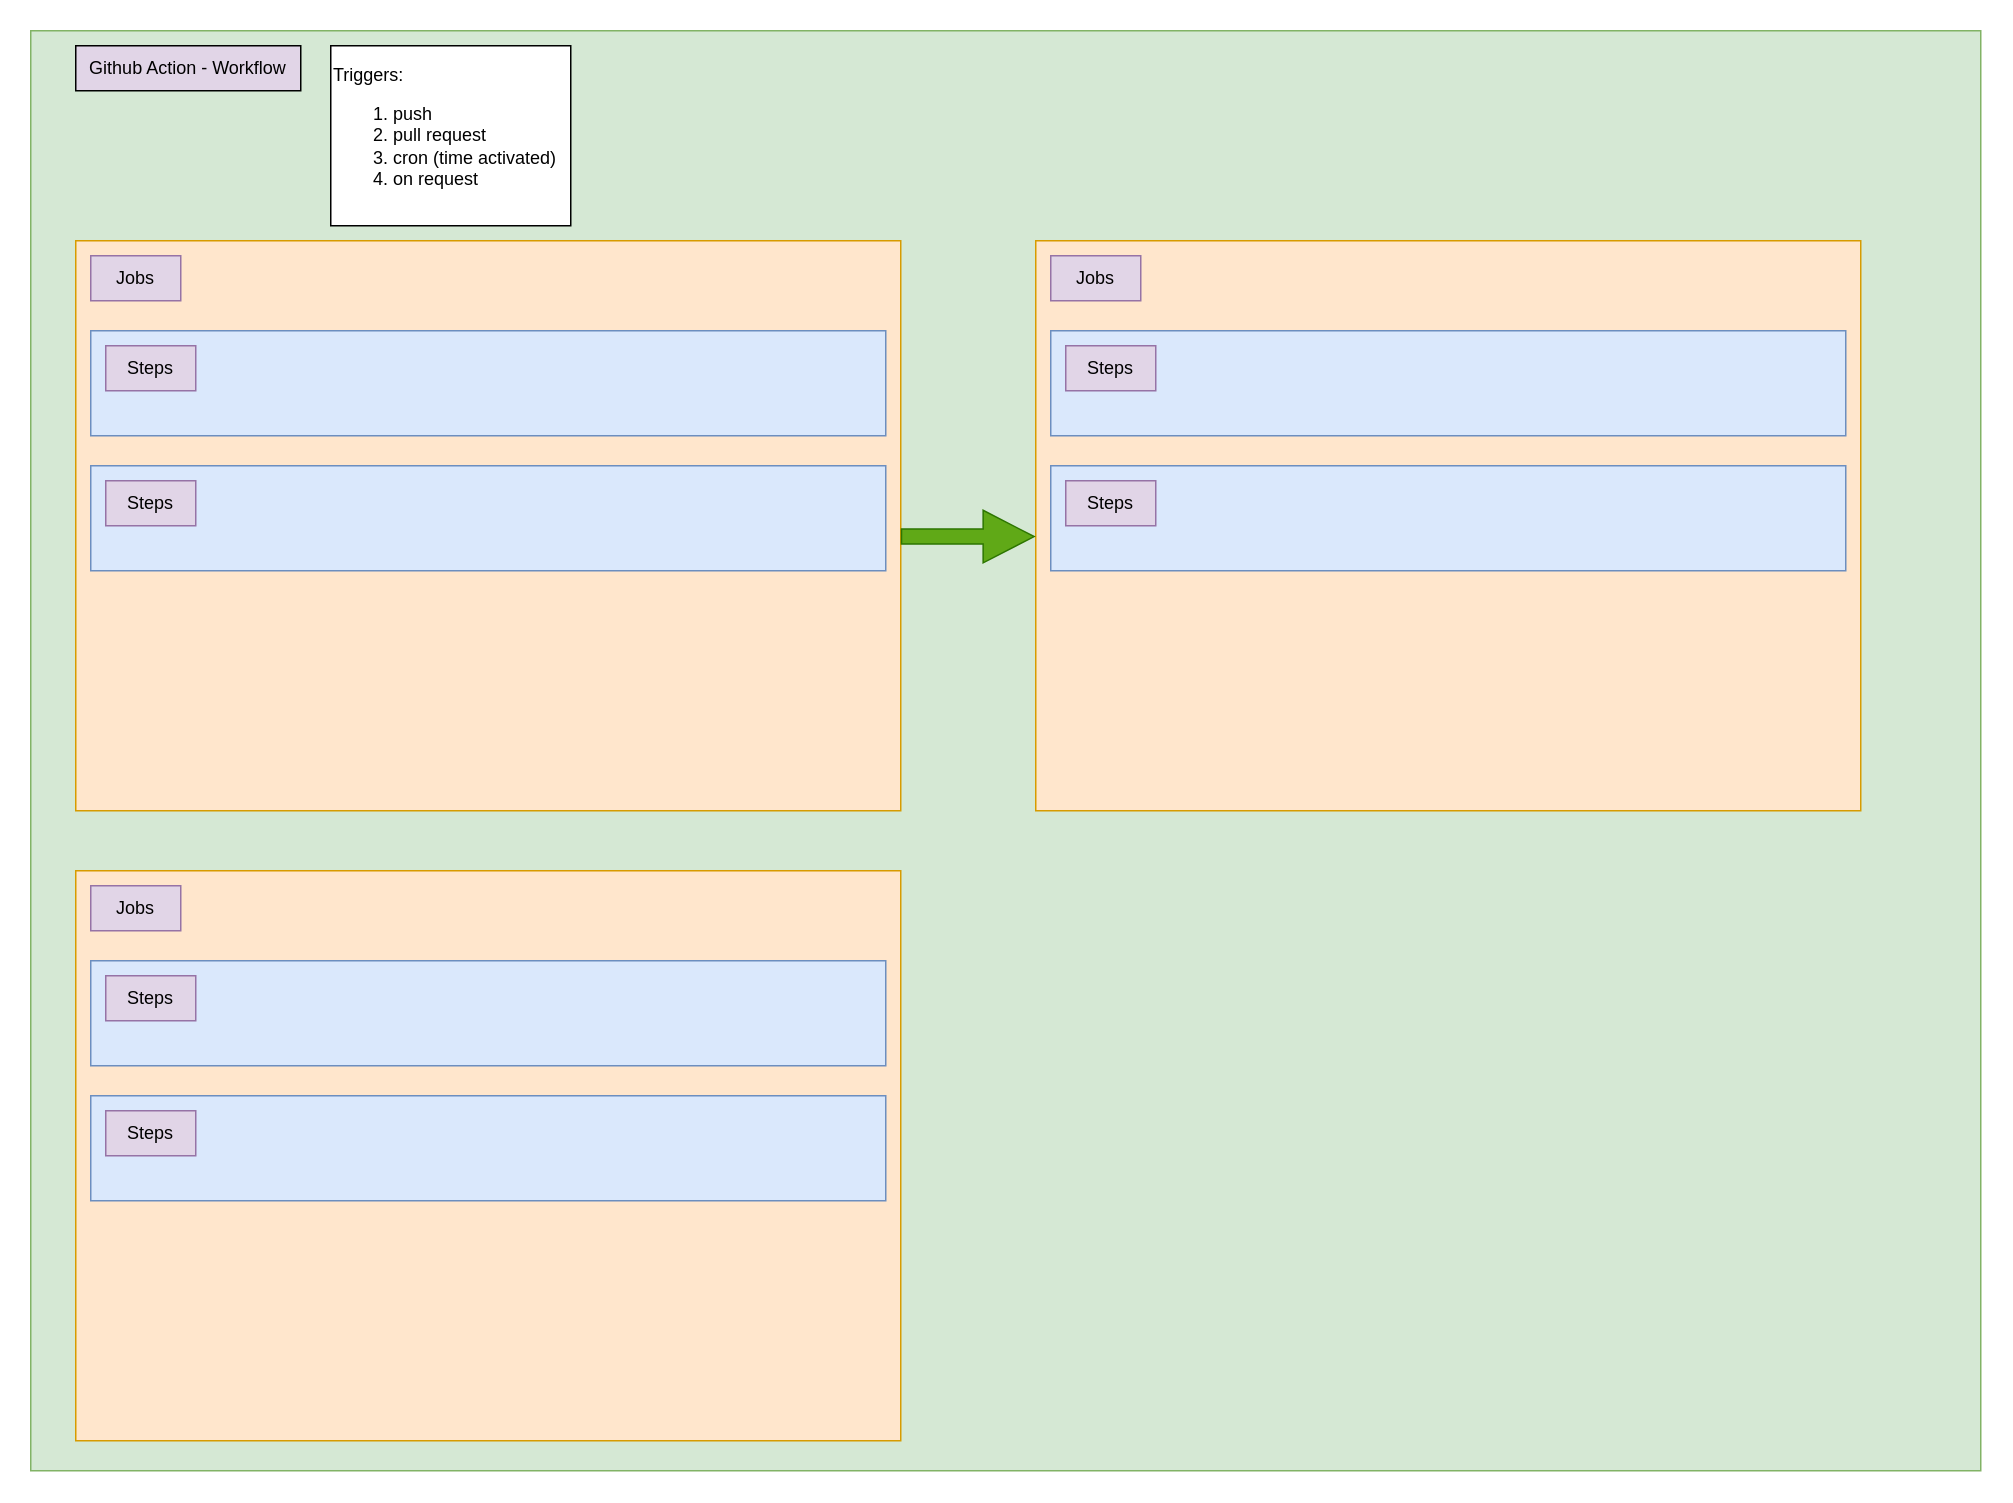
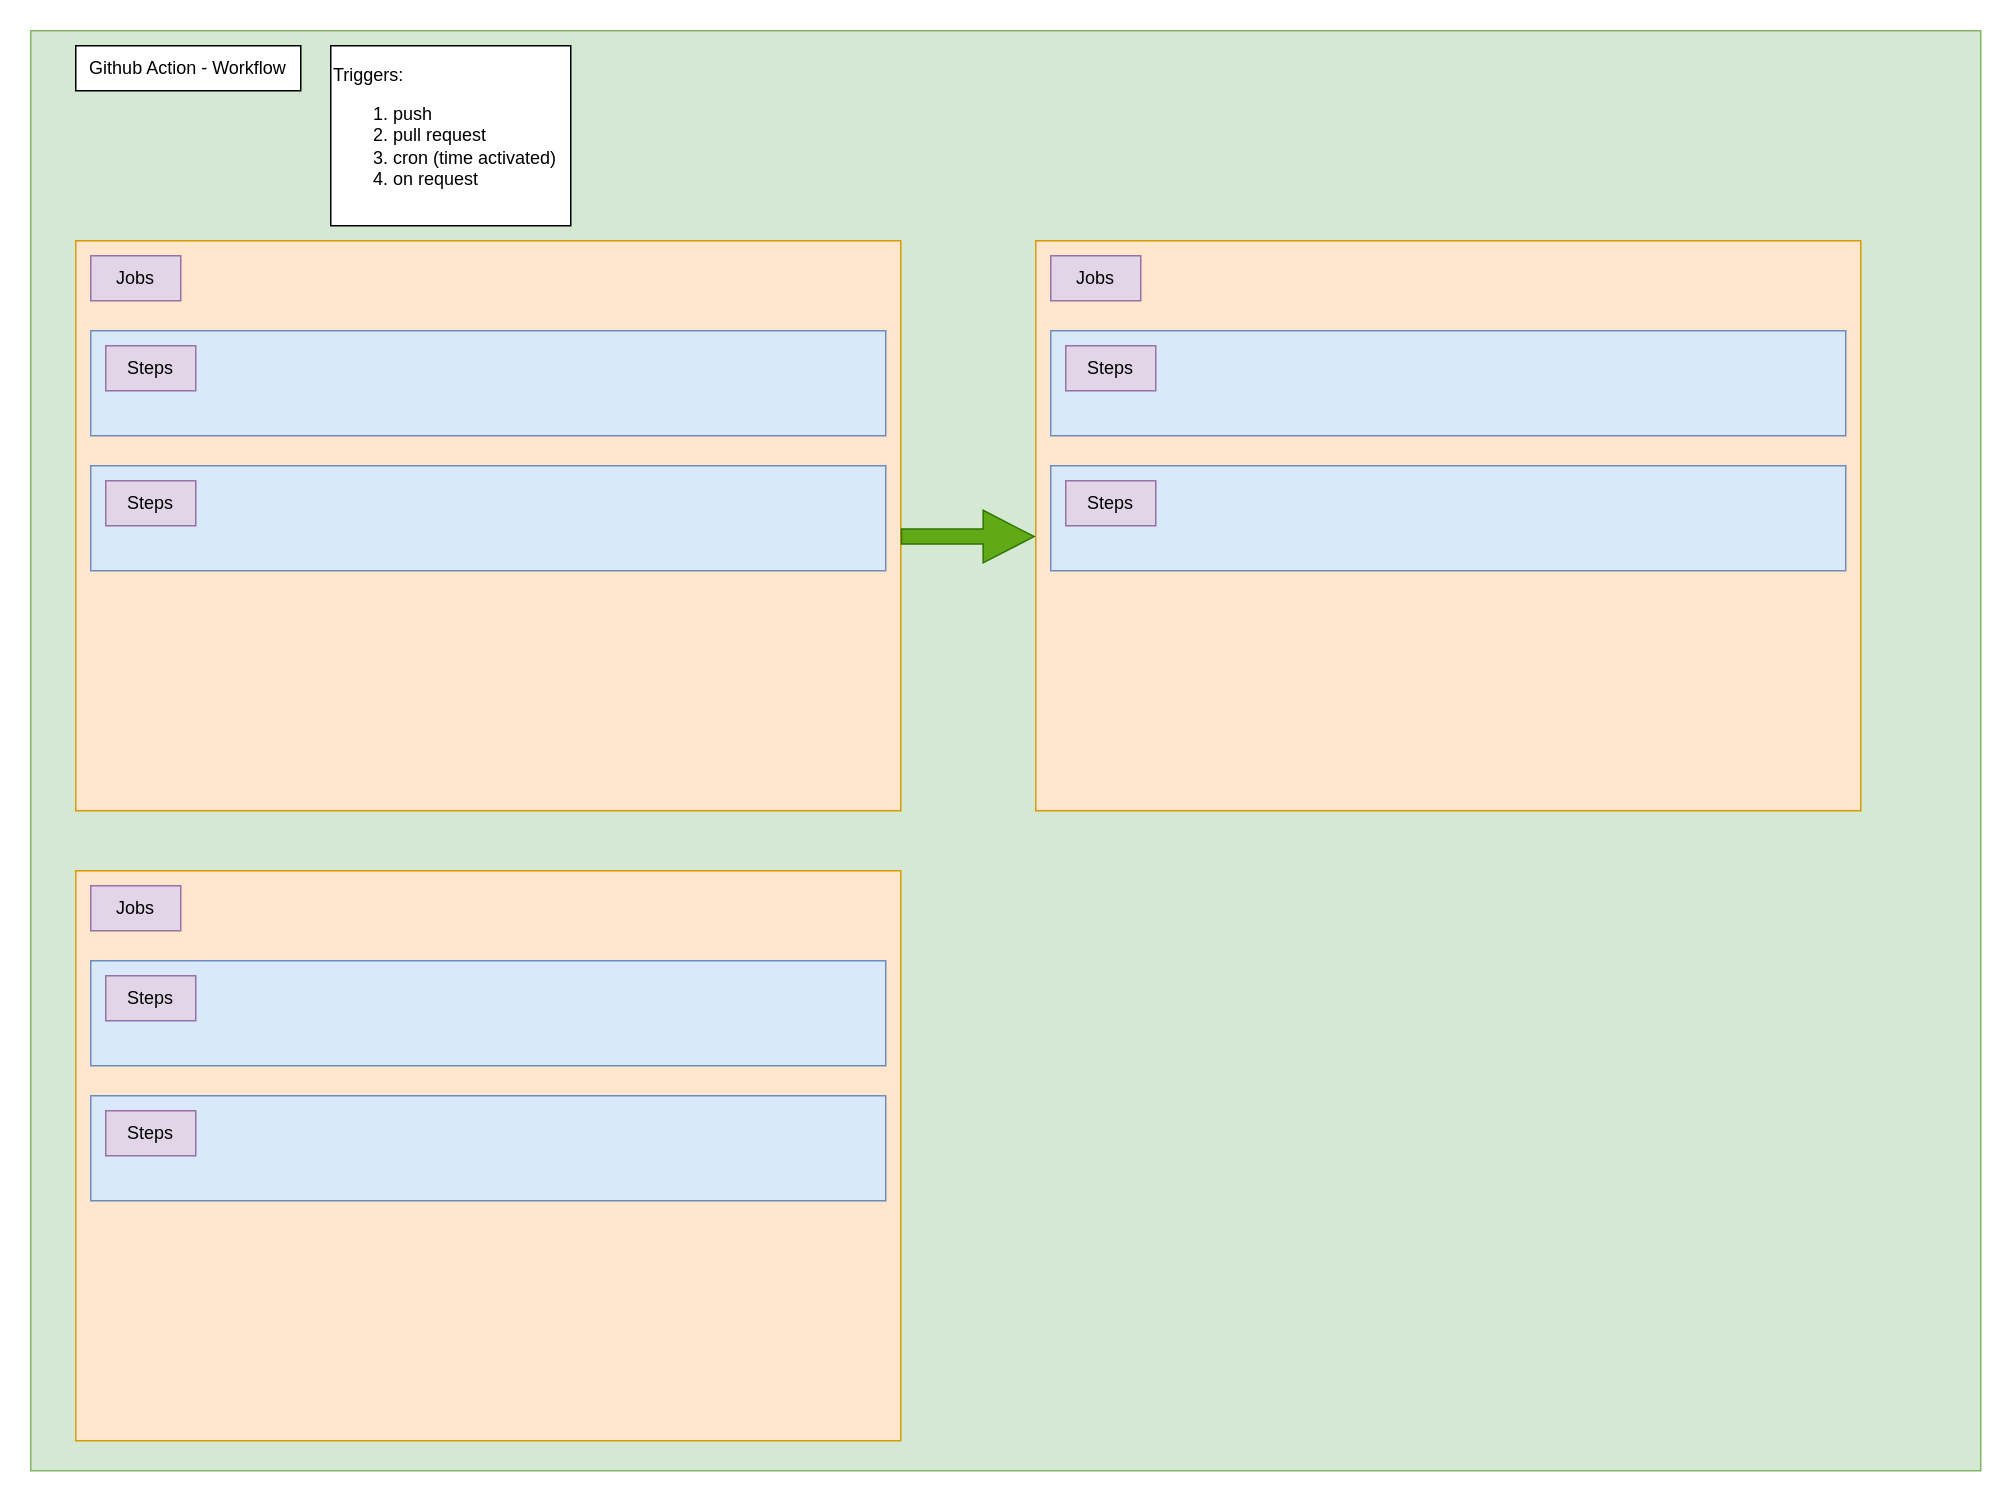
node "Github Action - Workflow": fillcolor #e1d5e7 -> #ffffff
